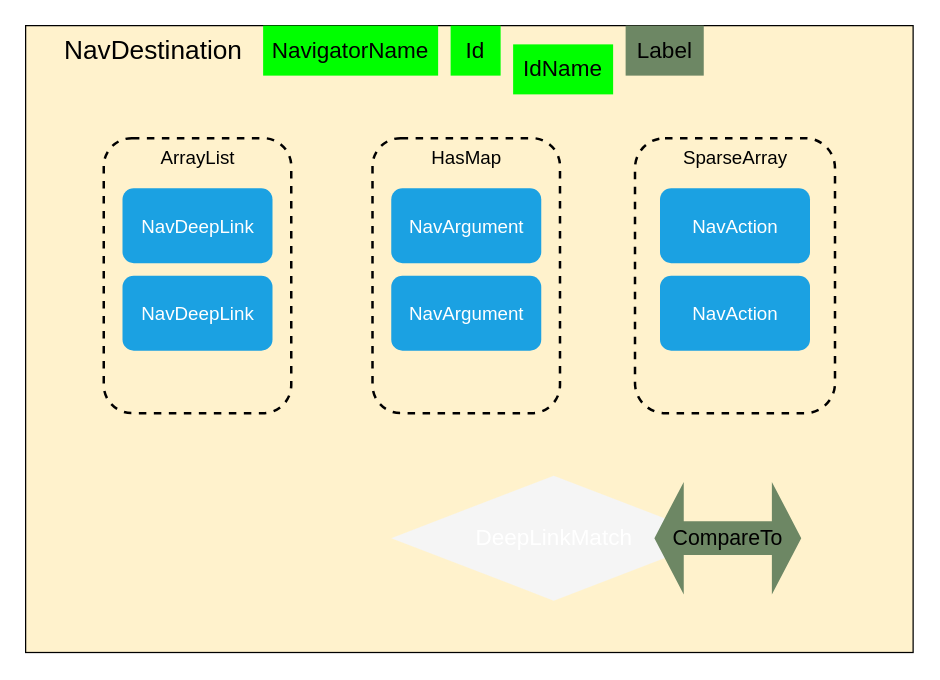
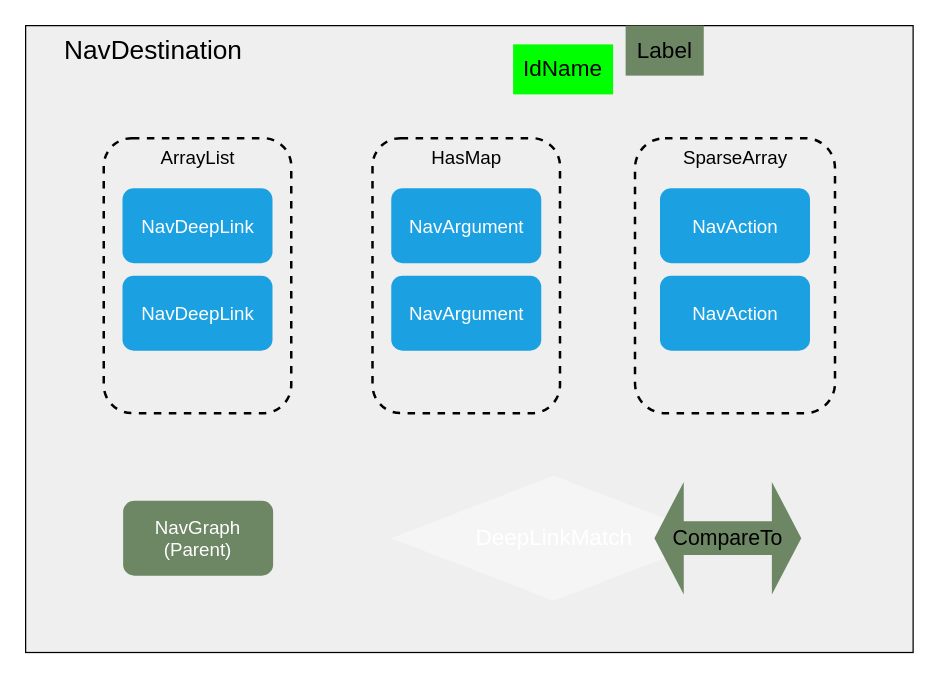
node "NavDestination": fillcolor #fff2cc -> #efefef
node "NavigatorName": removed
node "Id": removed
node "NavGraph (Parent)": added
